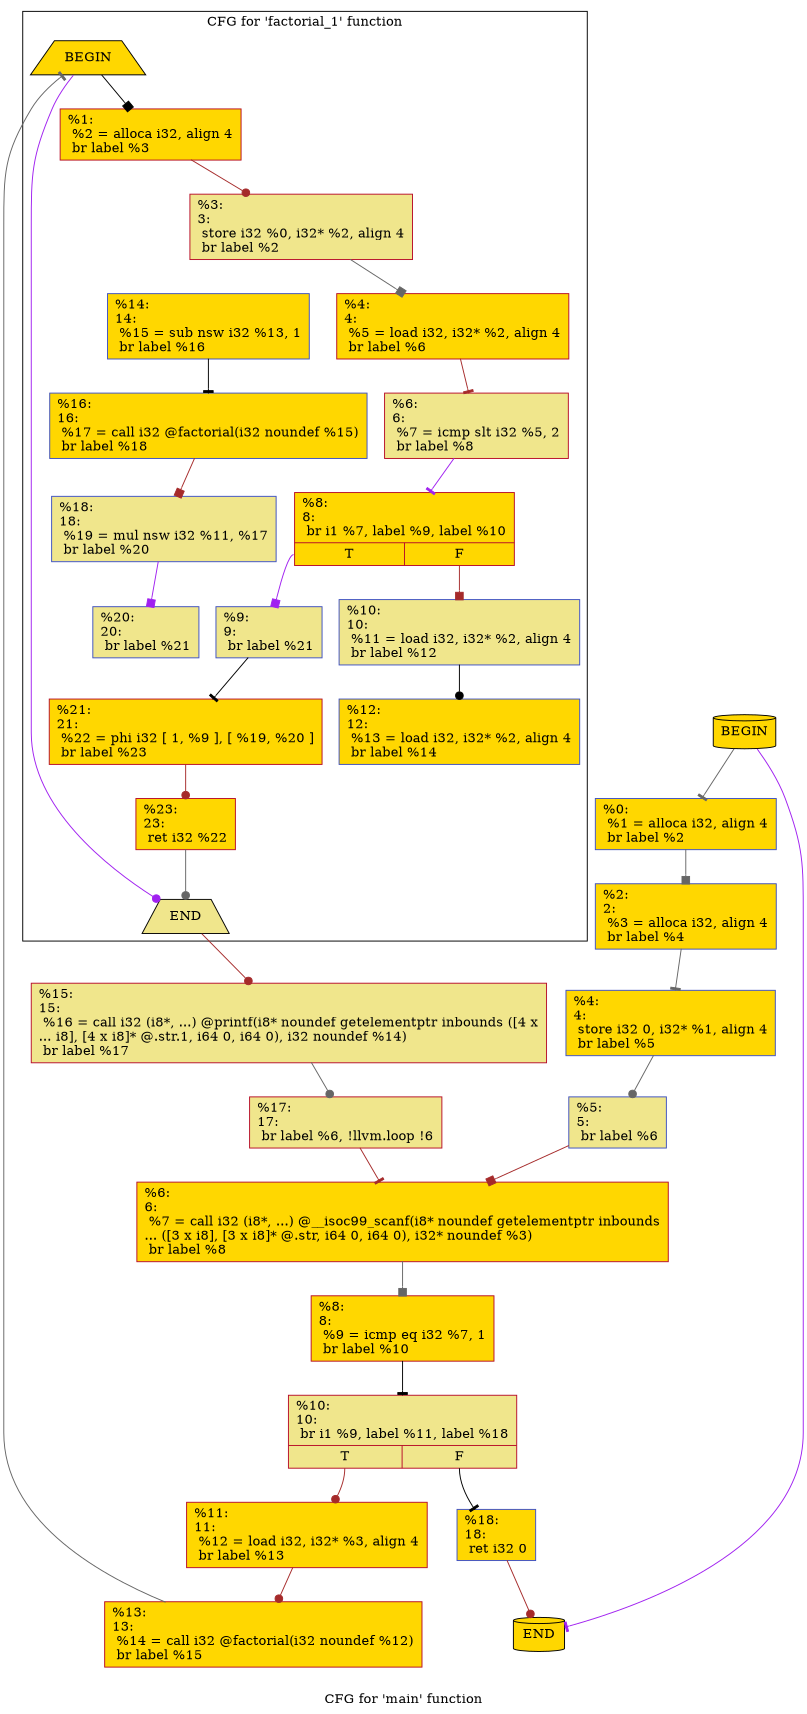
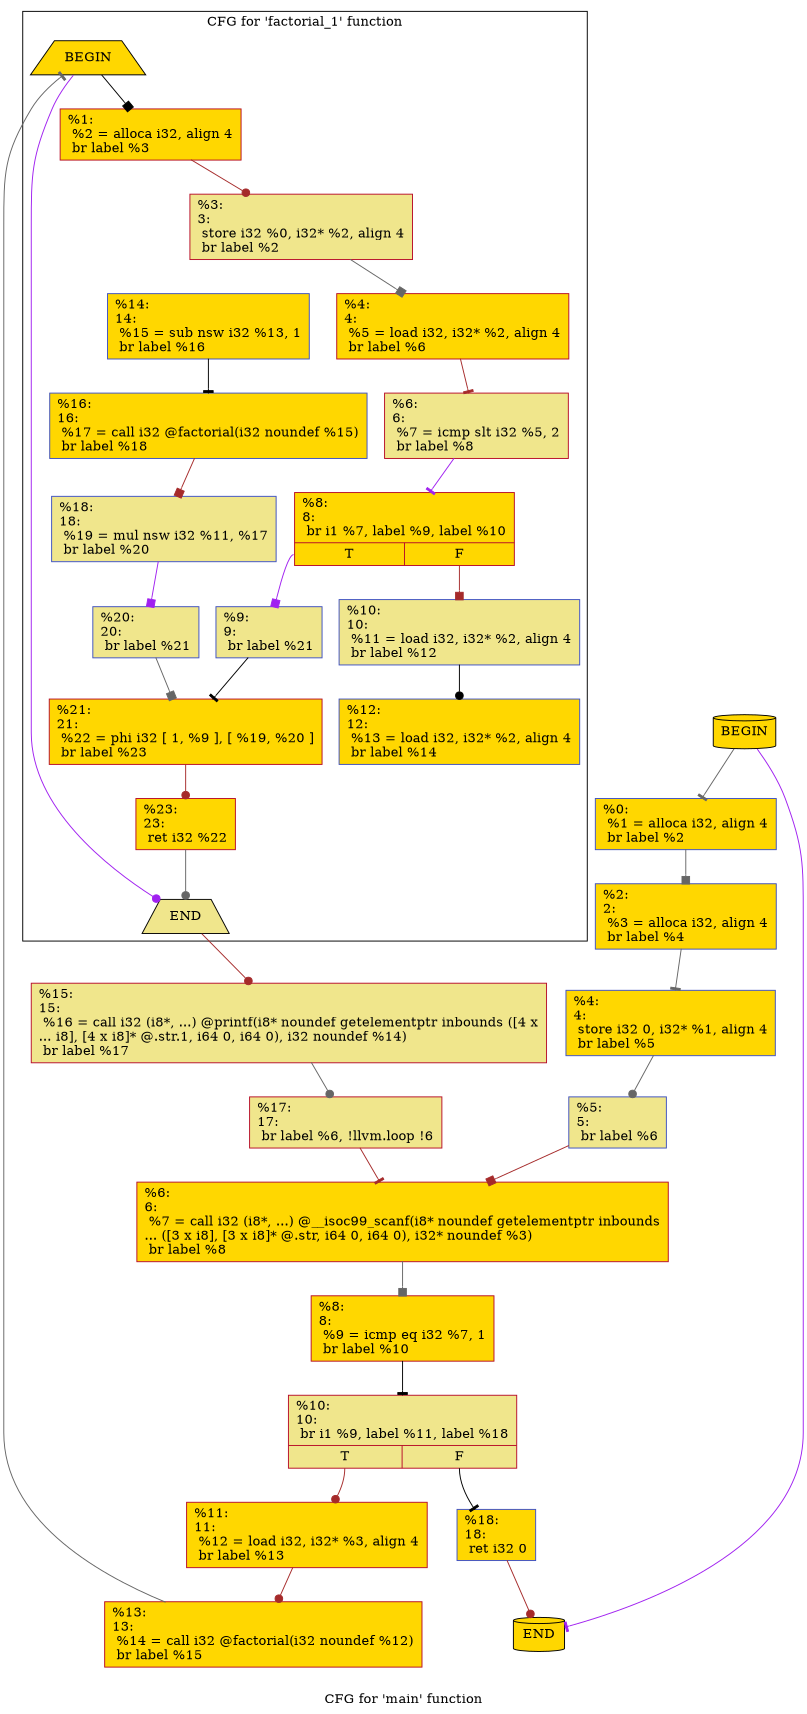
edge "%20:" -> "%21:": added
